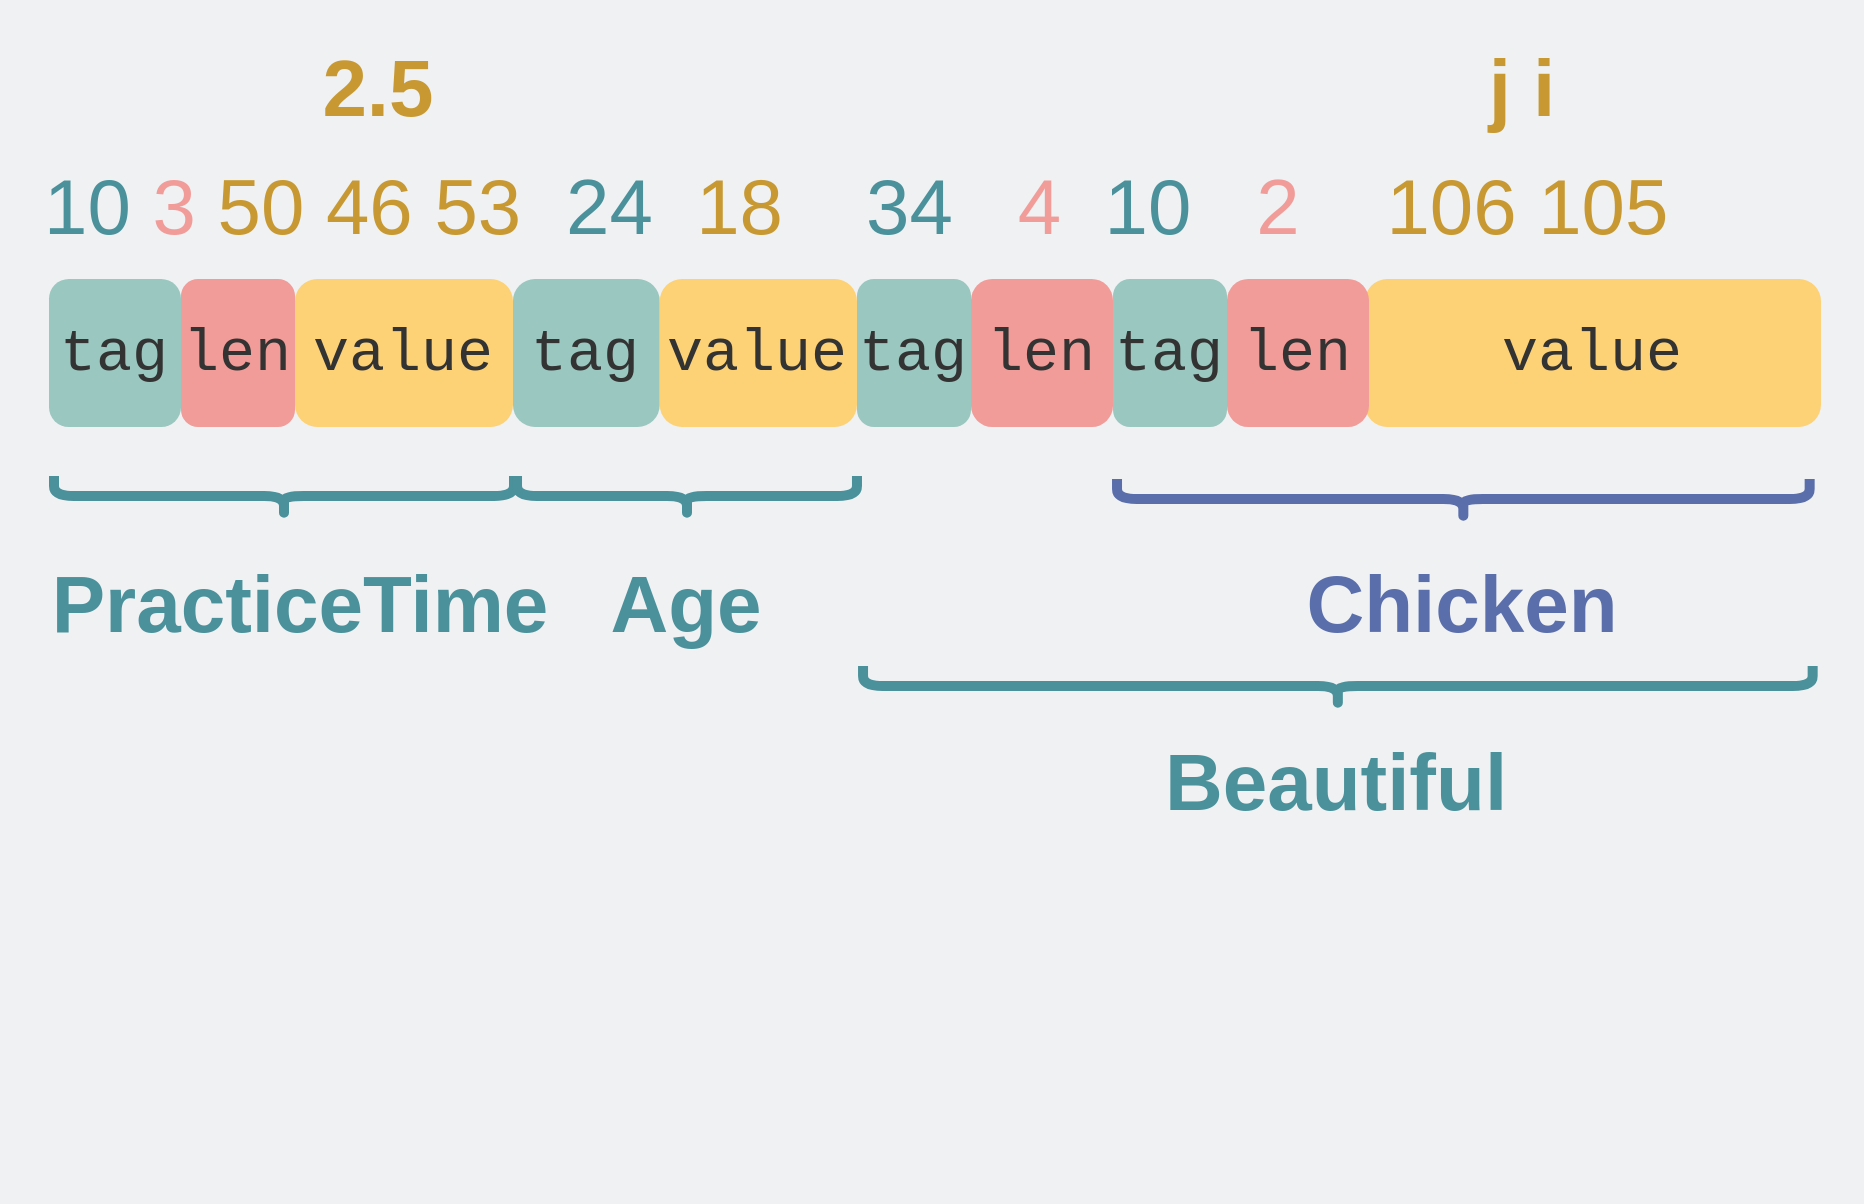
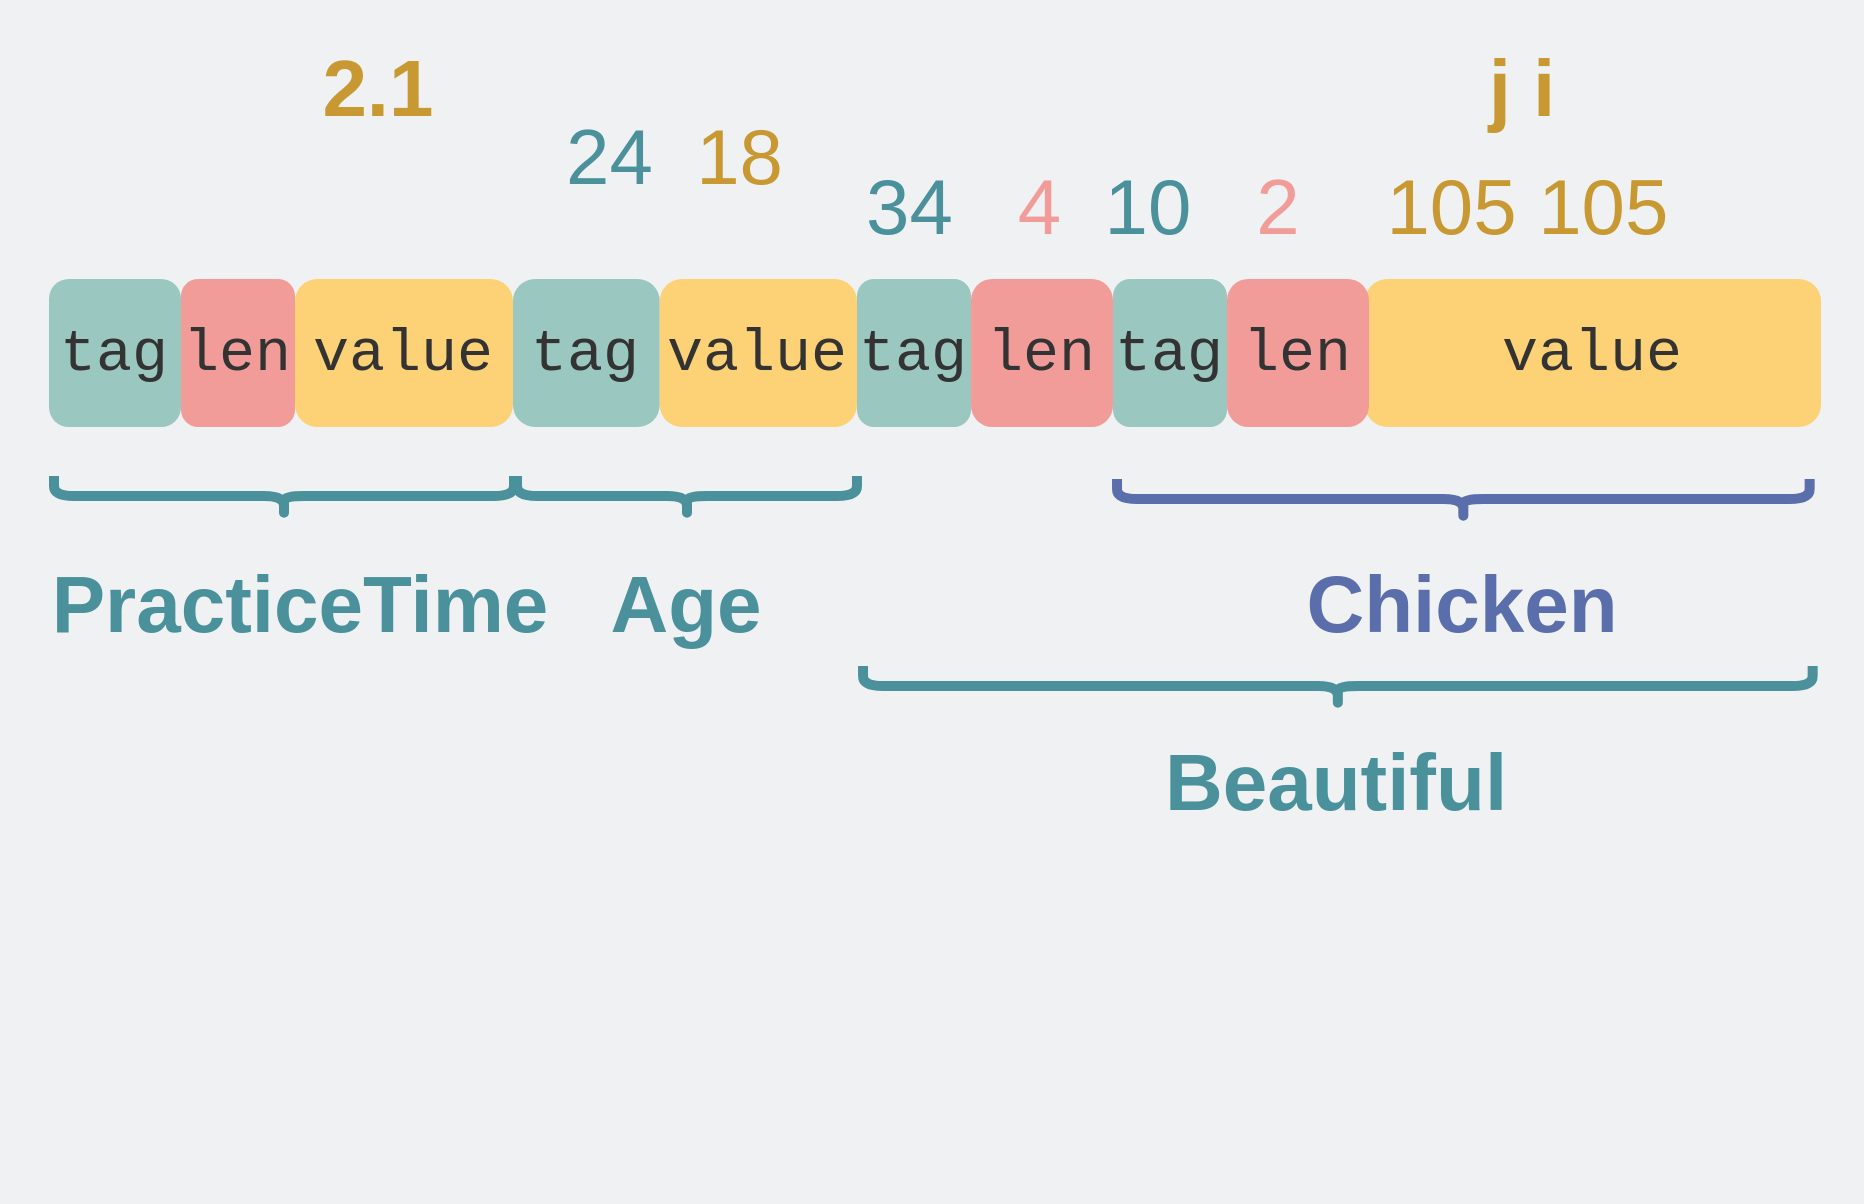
node "2.5": label "2.5" -> "2.1"
node "10 3 50 46 53": removed
node "24 18": moved (687, 208) -> (687, 158)
node "34 4 10 2 106 105": label "34 4 10 2 106 105" -> "34 4 10 2 105 105"
